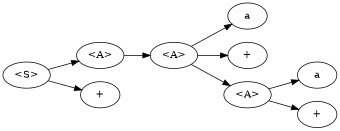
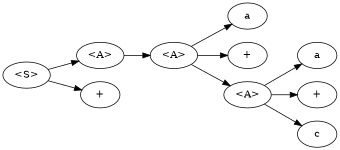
node "c": added
